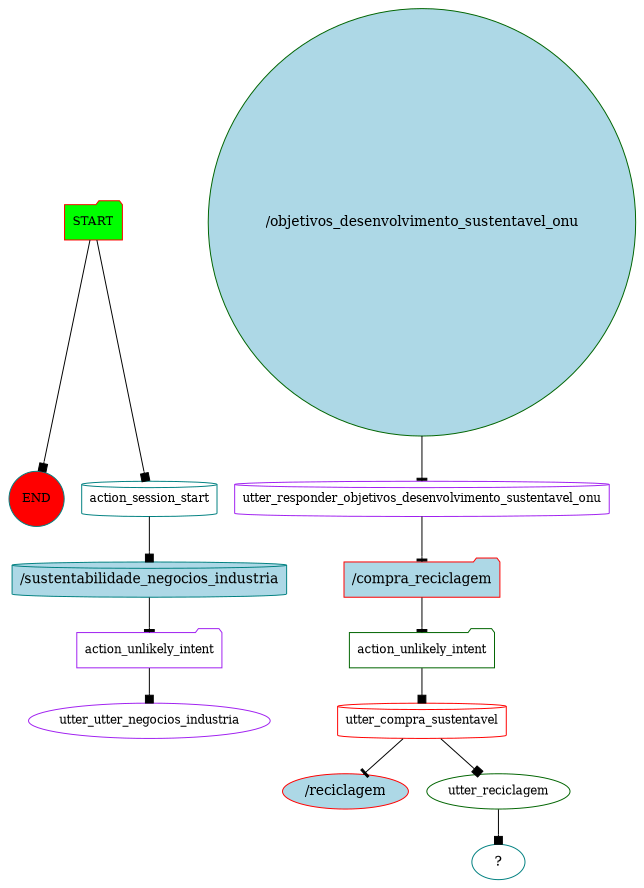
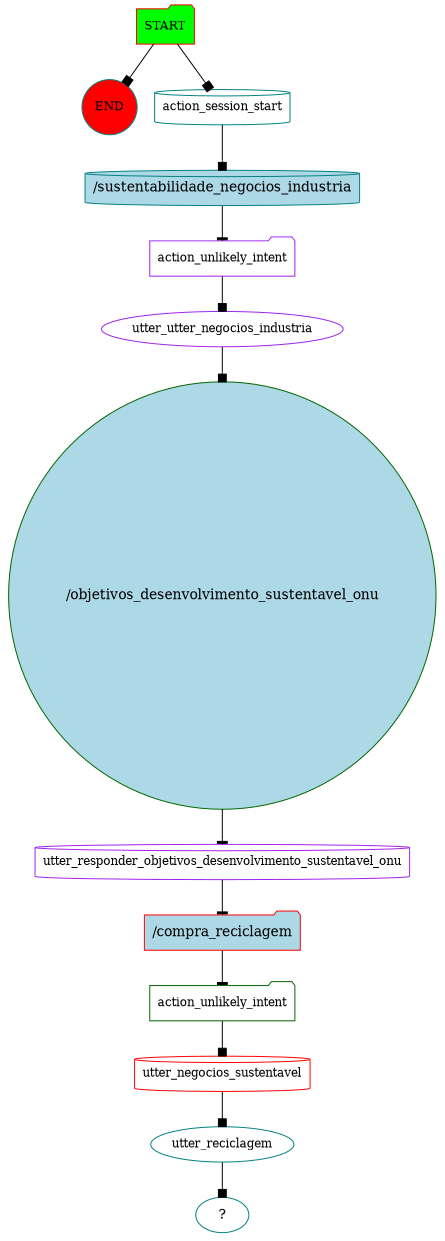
edge "utter_utter_negocios_industria" -> "/objetivos_desenvolvimento_sustentavel_onu": added
node "utter_compra_sustentavel": label "utter_compra_sustentavel" -> "utter_negocios_sustentavel"
node "/reciclagem": removed
node "utter_reciclagem": color darkgreen -> teal
